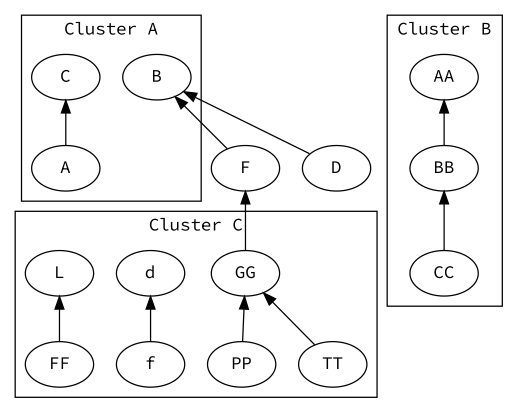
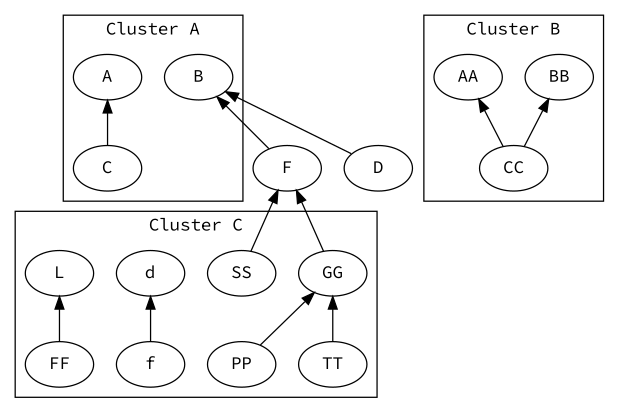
edge "A" -> "C": reversed
edge "BB" -> "AA": now "CC" -> "AA"
node "SS": added
